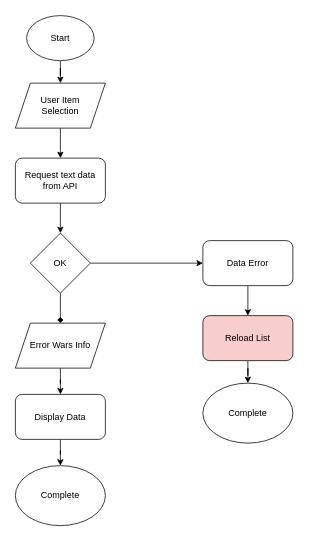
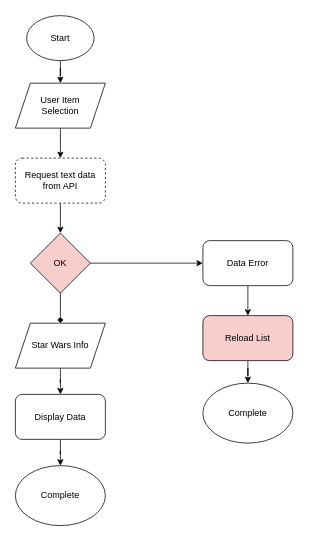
node "Request text data from API": style solid -> dashed
node "OK": fillcolor #ffffff -> #f8cecc
node "Error Wars Info": label "Error Wars Info" -> "Star Wars Info"
